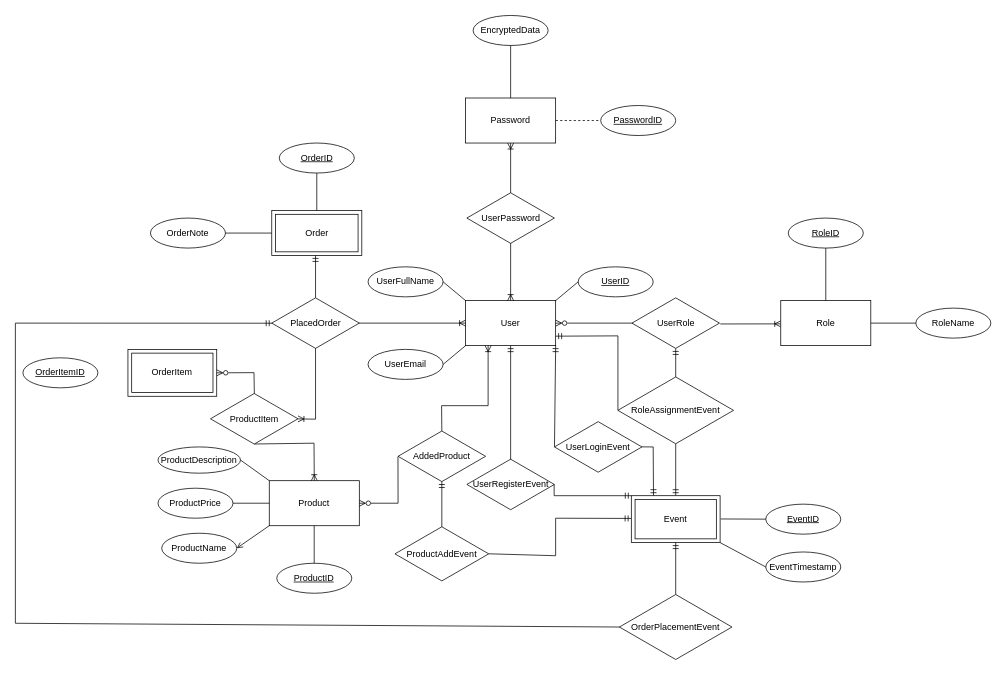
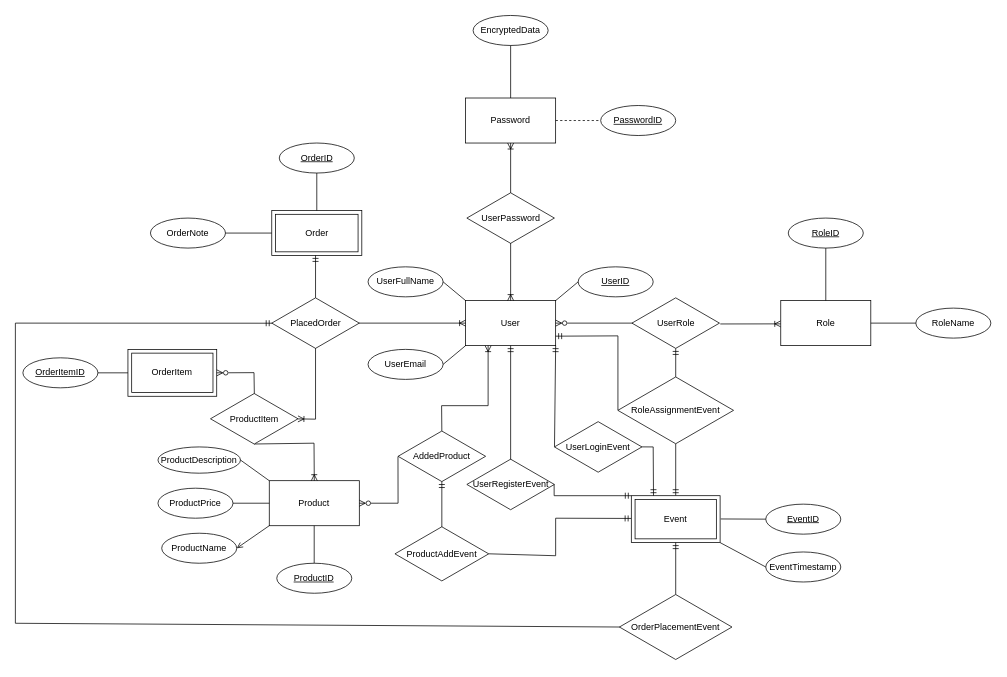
edge "OrderItemID" -- "OrderItem": added
